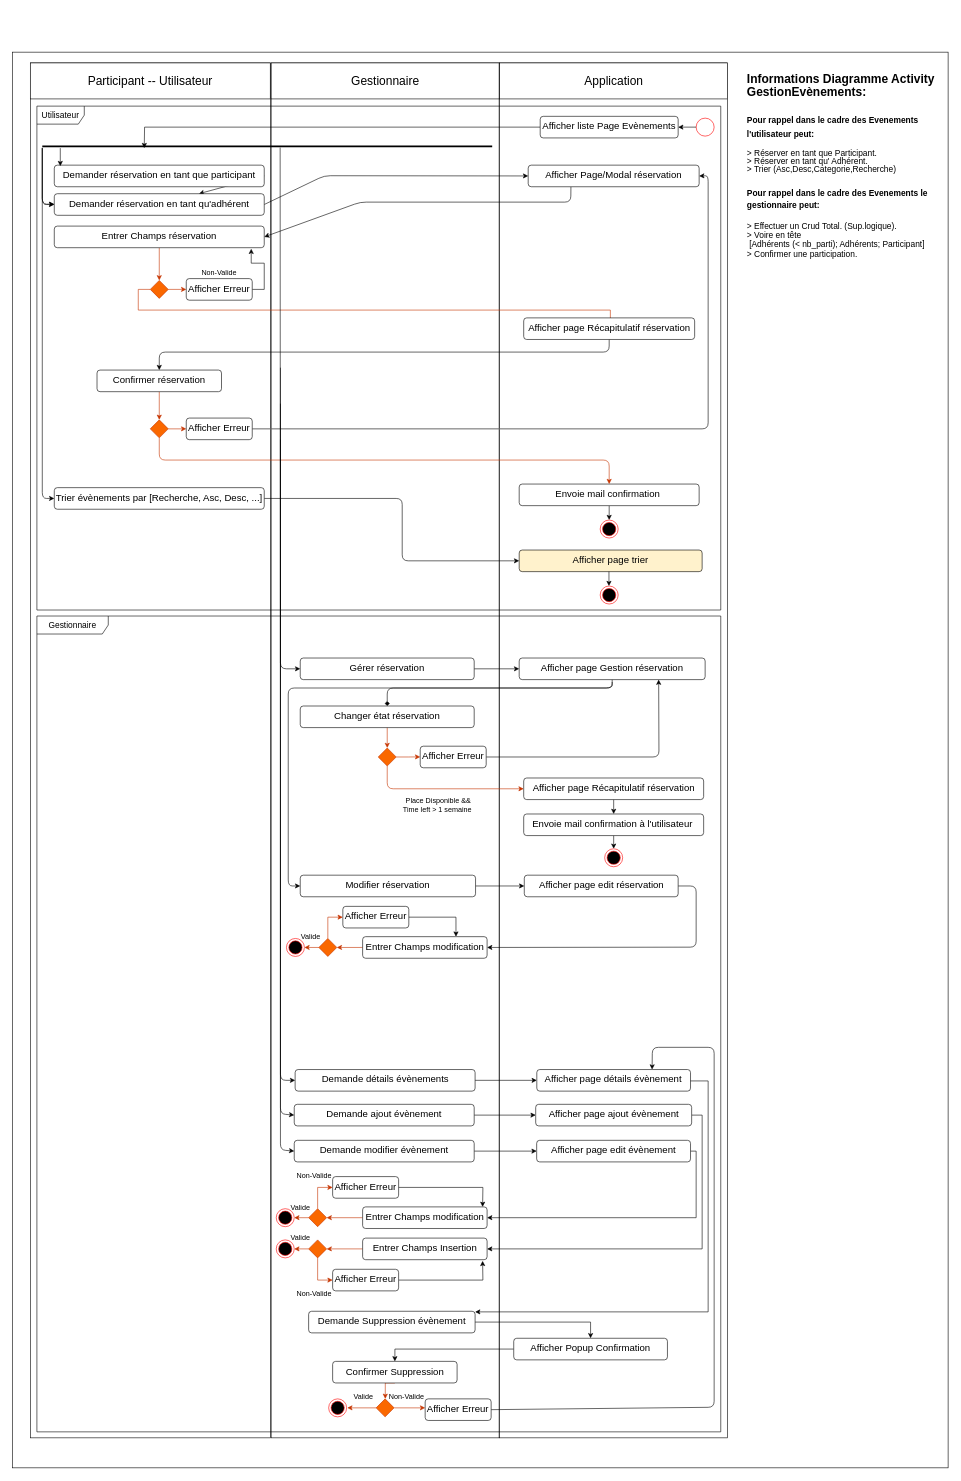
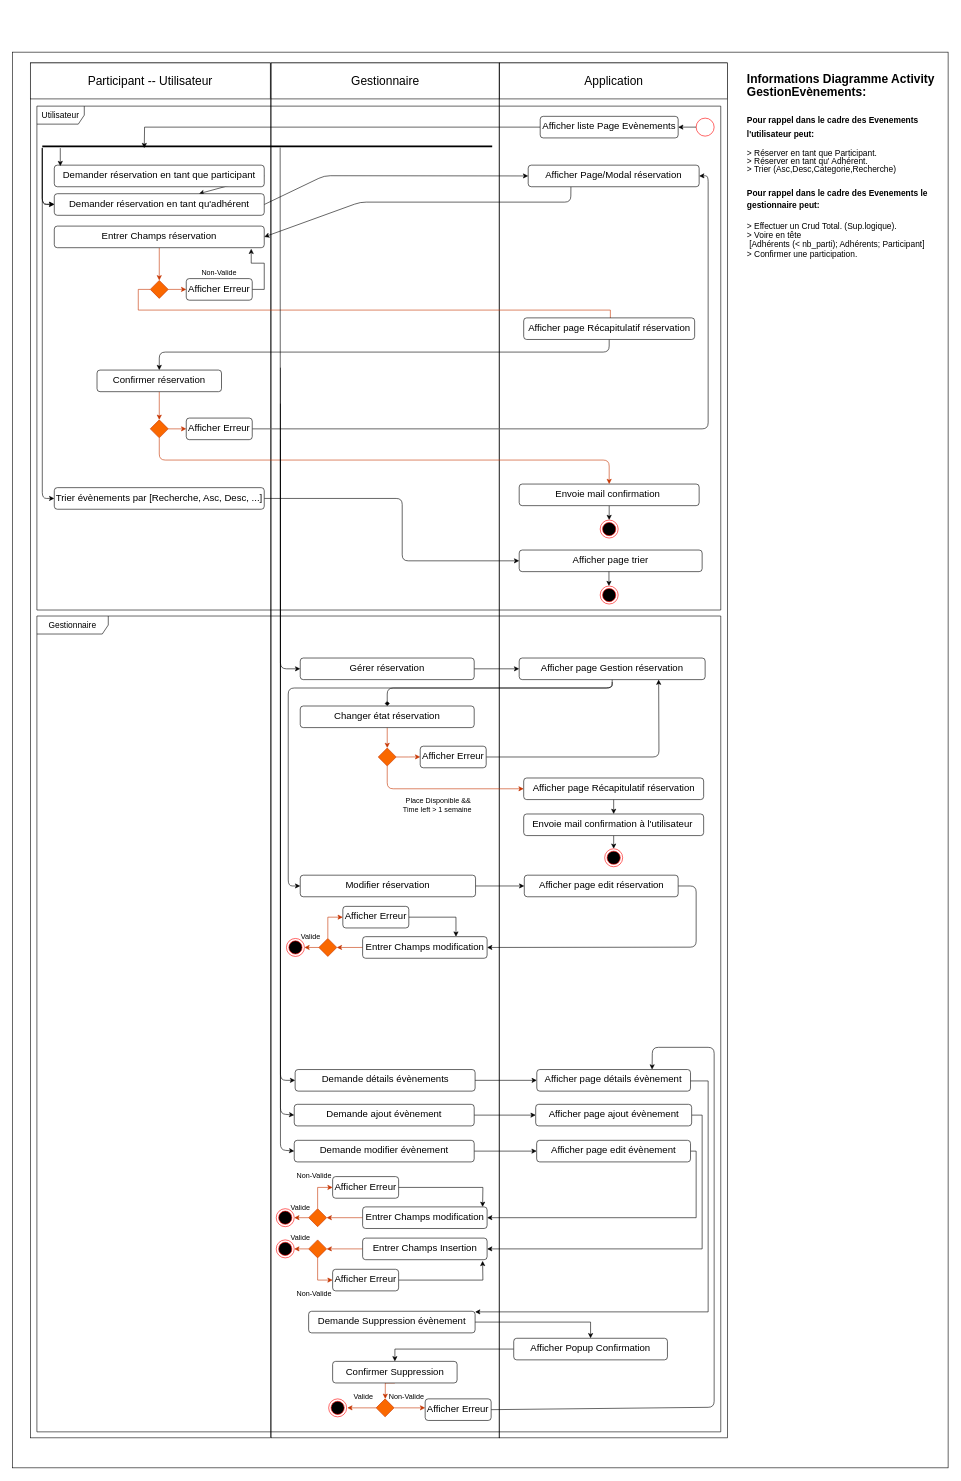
node "Afficher page trier": fillcolor #fff2cc -> #ffffff
